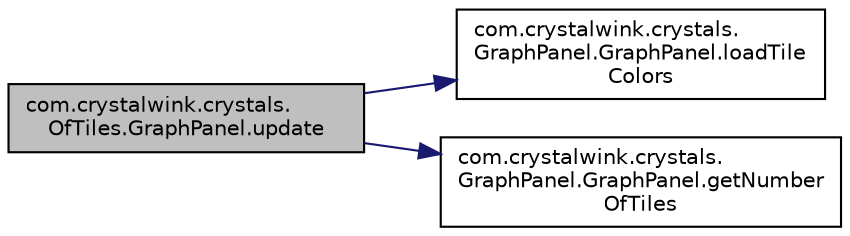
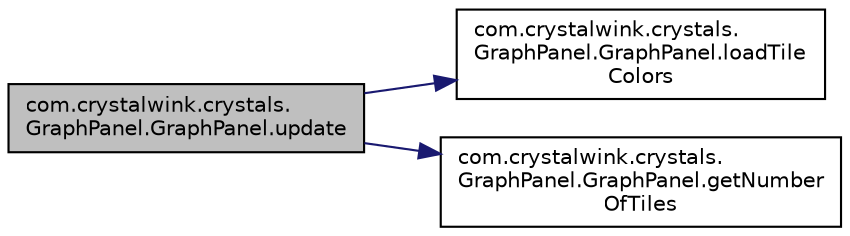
node "com.crystalwink.crystals. OfTiles.GraphPanel.update": label "com.crystalwink.crystals. OfTiles.GraphPanel.update" -> "com.crystalwink.crystals. GraphPanel.GraphPanel.update"
